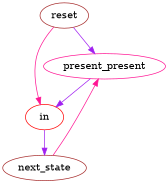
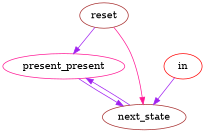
edge "reset" -> "in": now "reset" -> "next_state"
edge "present_present" -> "in": now "present_present" -> "next_state"
edge "next_state" -> "present_present": color deeppink -> purple
